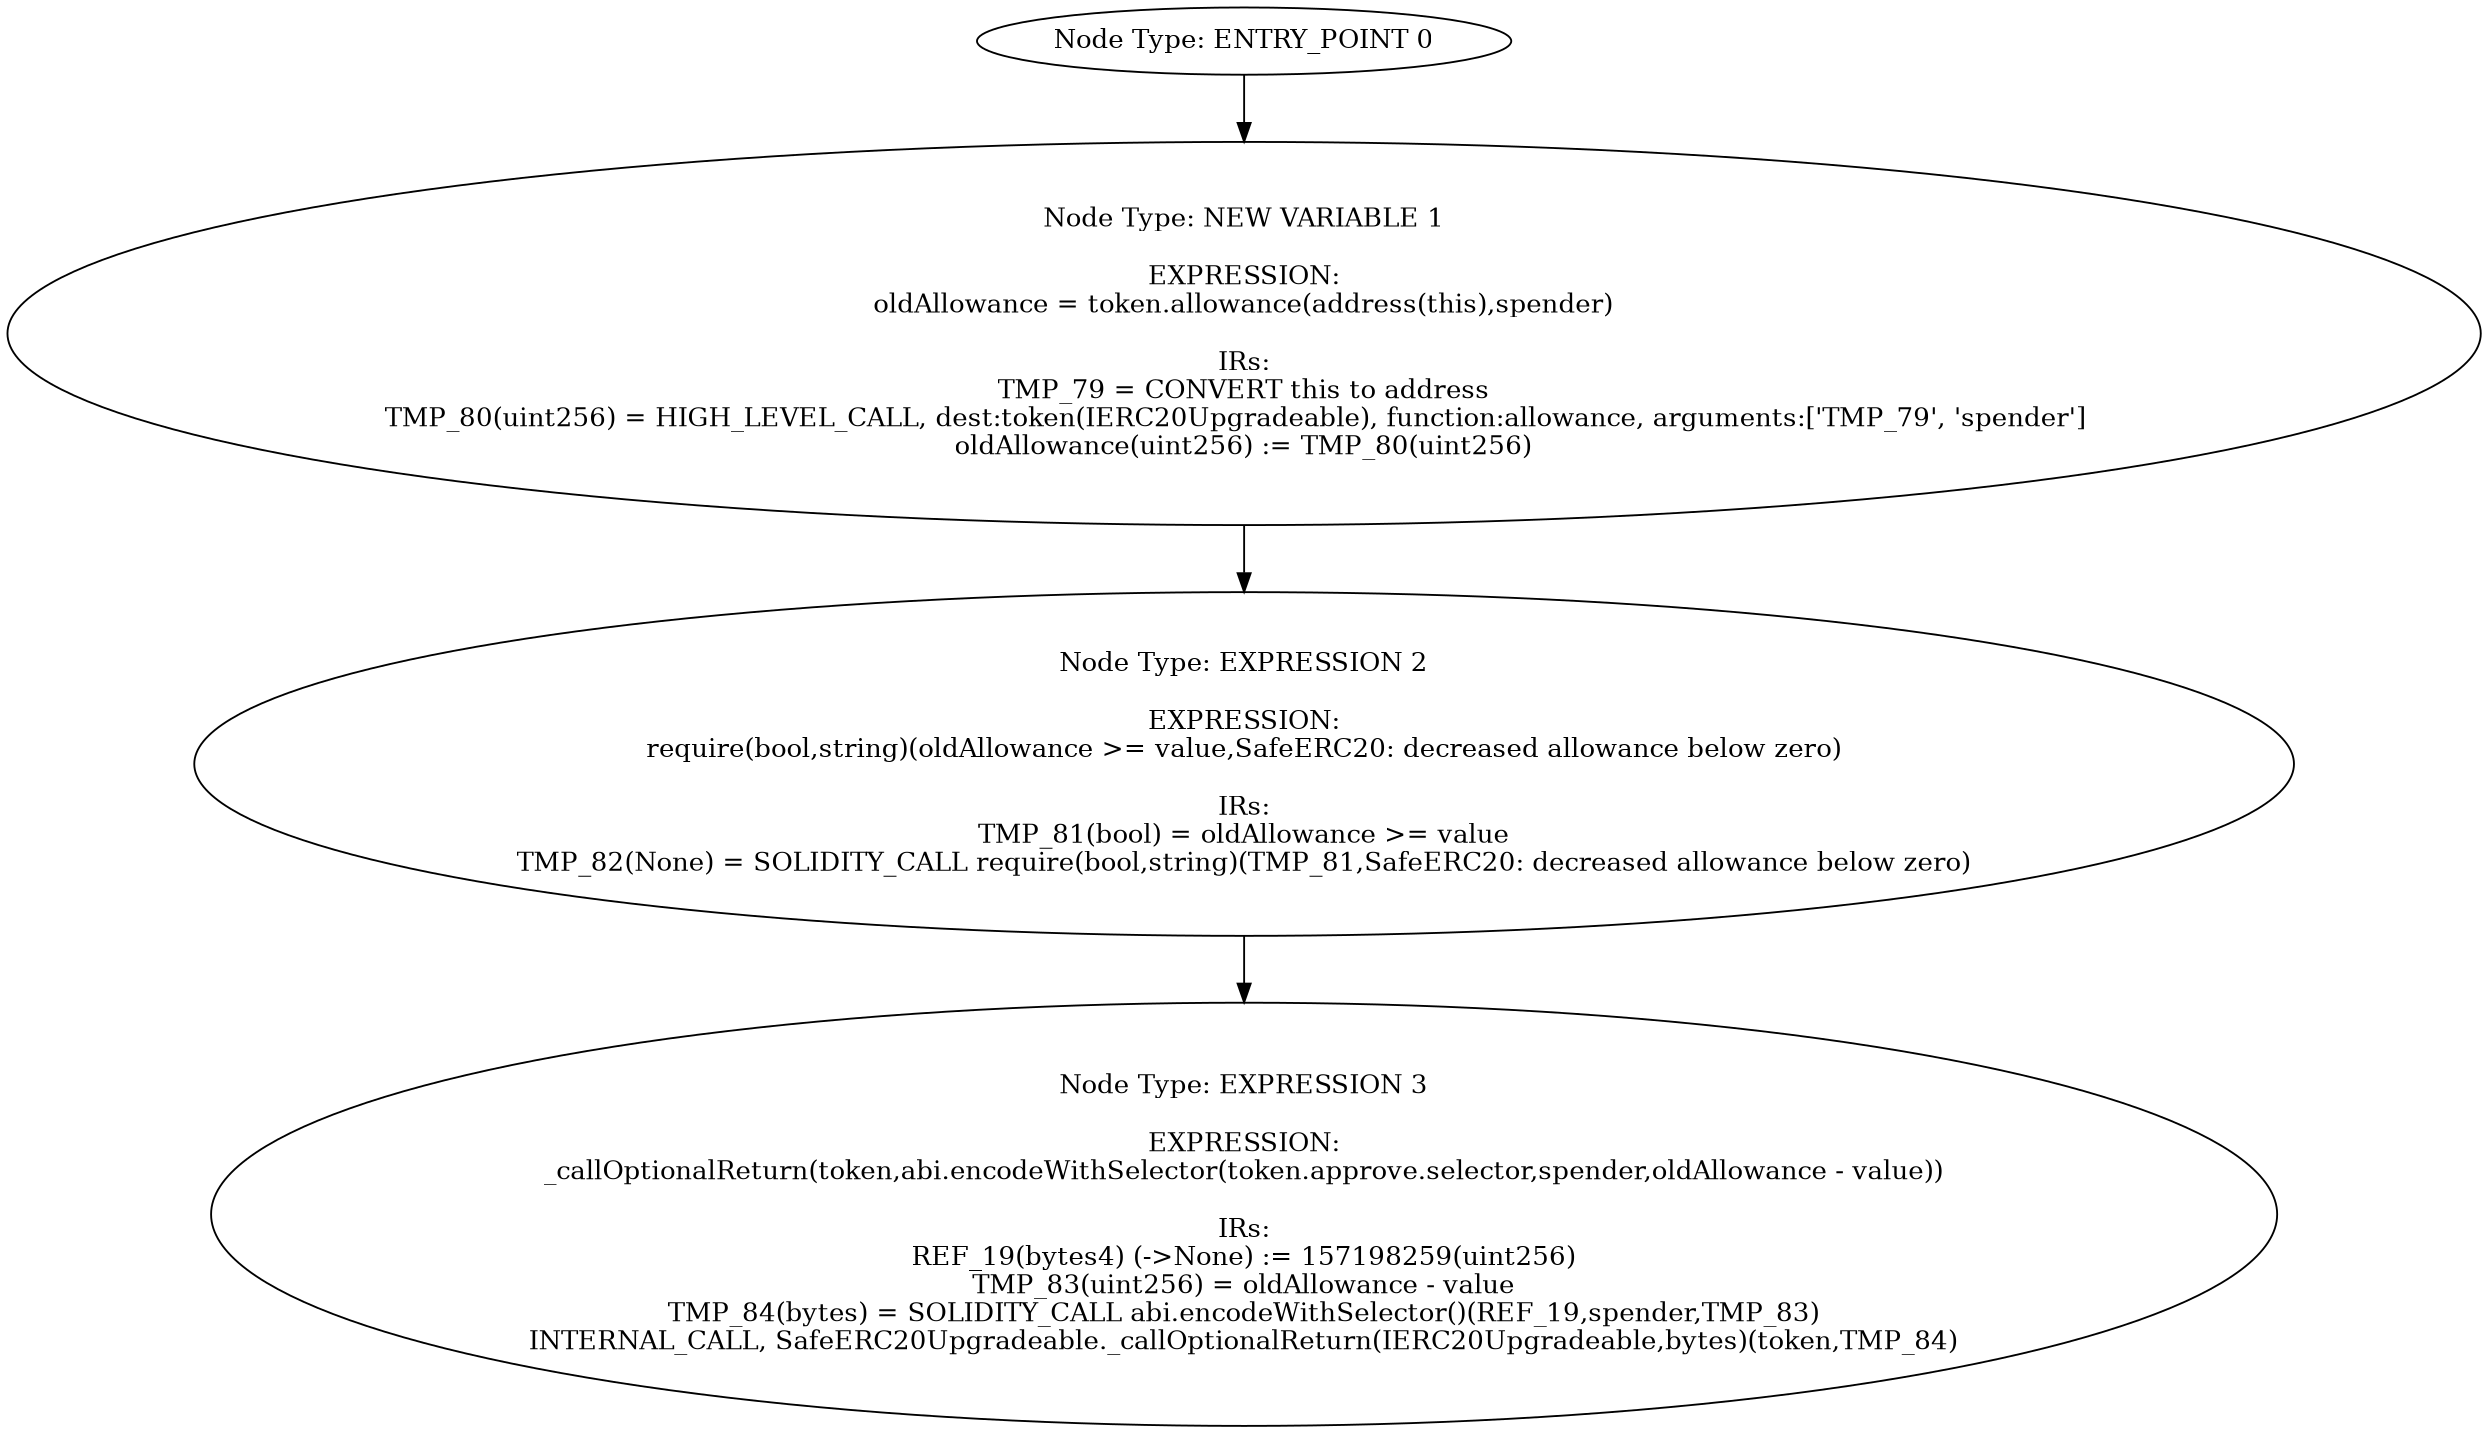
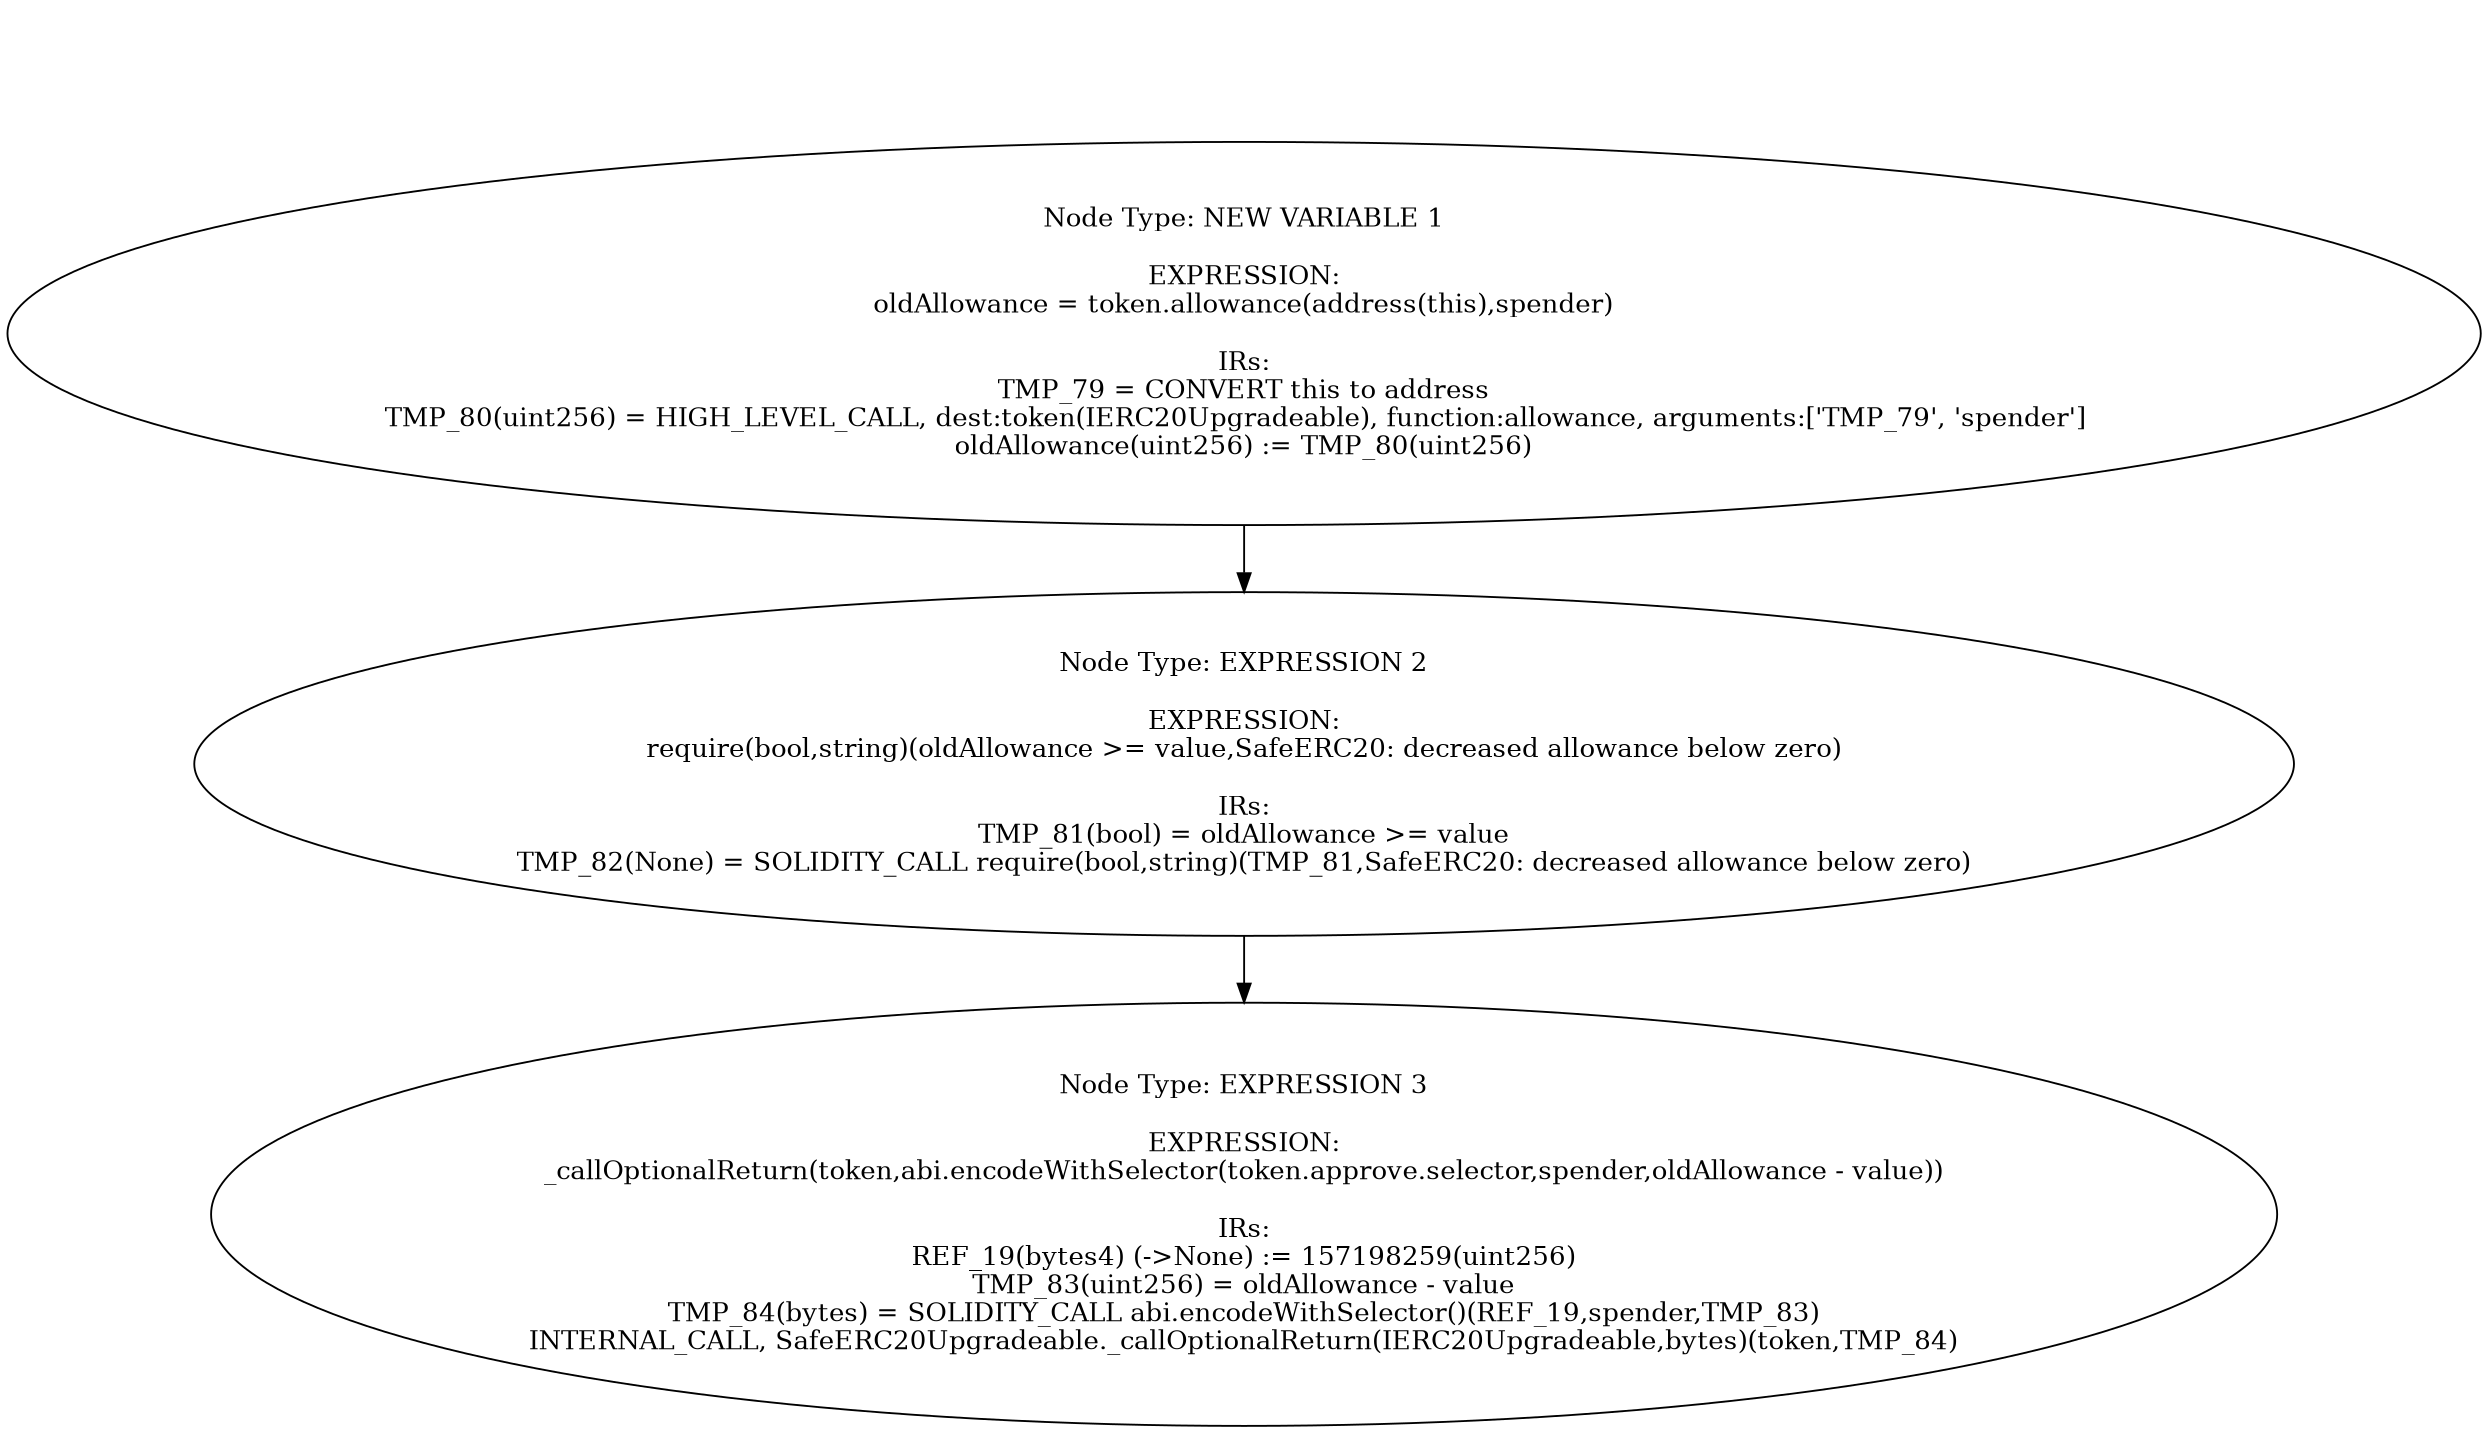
node "Node Type: ENTRY_POINT 0": removed
